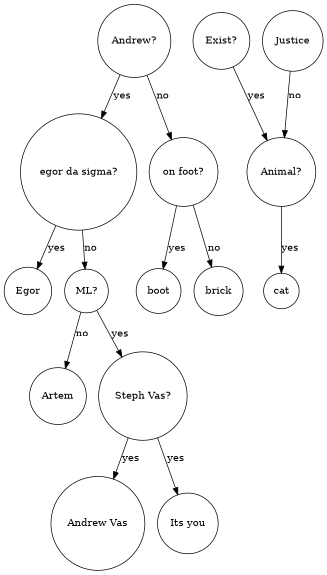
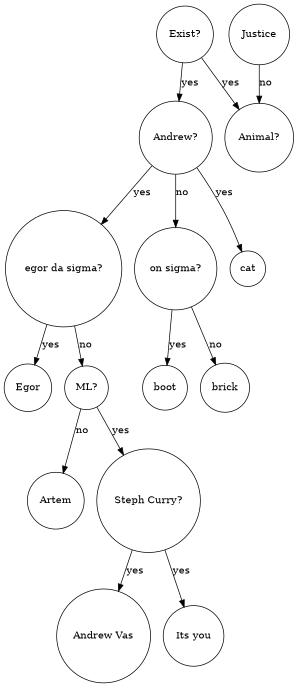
edge "Exist?" -> "Andrew?": added, label "yes"
node "on foot?": label "on foot?" -> "on sigma?"
edge "Animal?" -> "cat": now "Andrew?" -> "cat"
node "Steph Vas?": label "Steph Vas?" -> "Steph Curry?"
